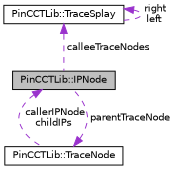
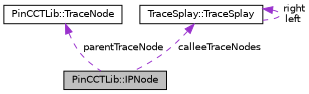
node "PinCCTLib::TraceSplay": label "PinCCTLib::TraceSplay" -> "TraceSplay::TraceSplay"
edge "PinCCTLib::TraceNode" -> "PinCCTLib::IPNode": removed, label "callerIPNode childIPs"
